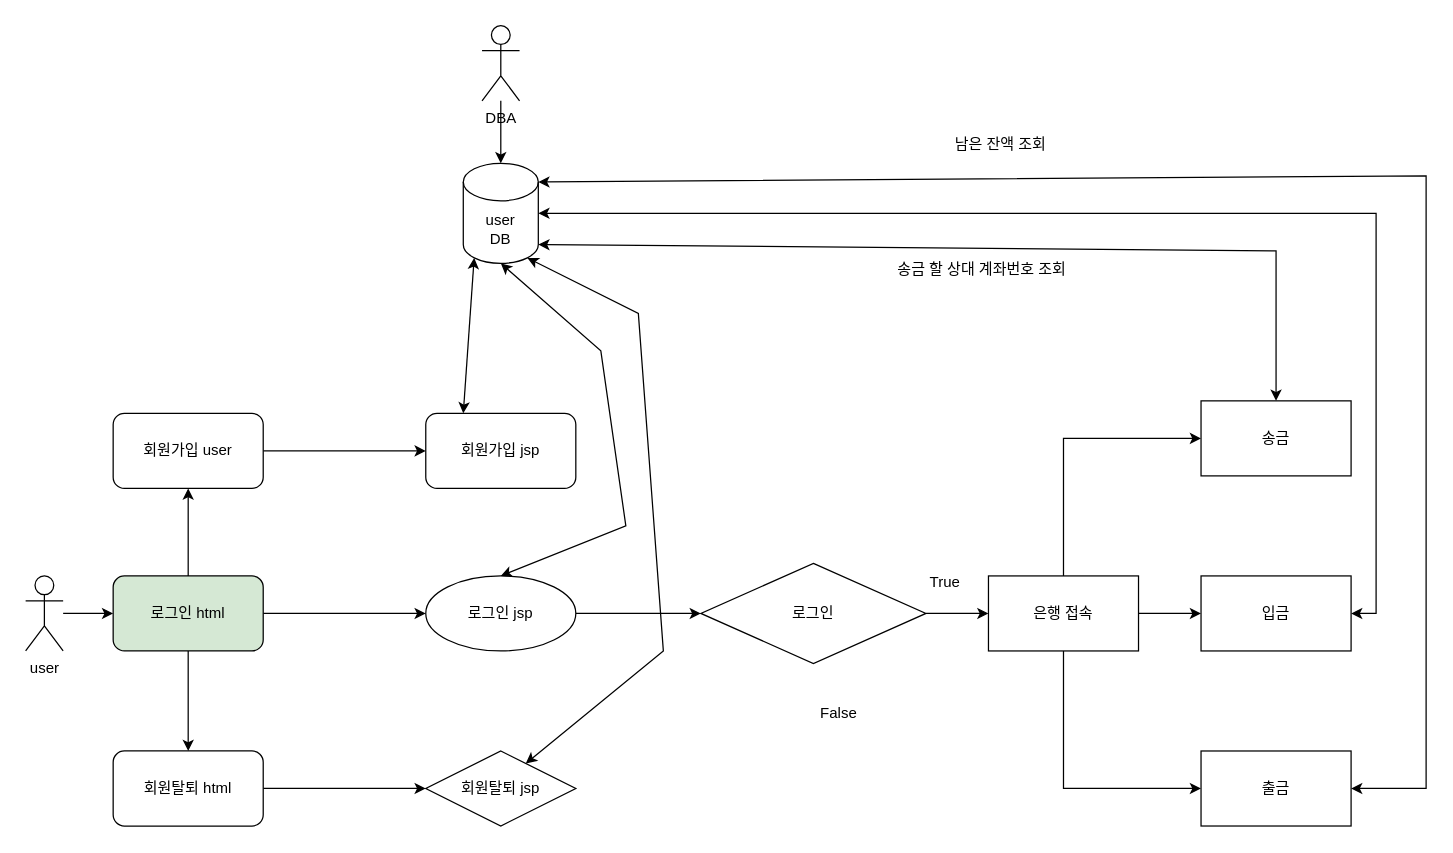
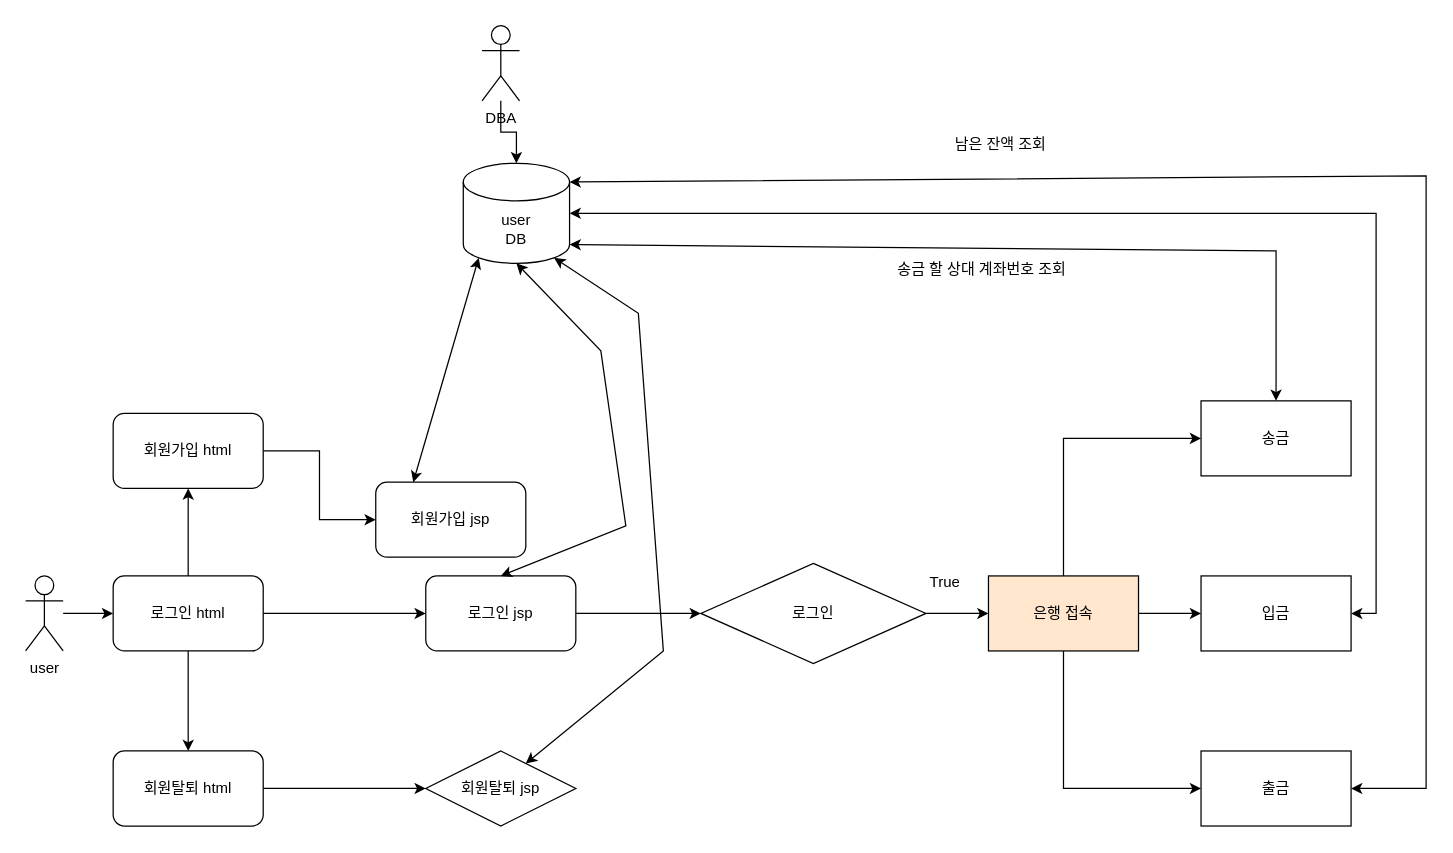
node "user DB": size 75x100 -> 106x100
node "회원가입 user": label "회원가입 user" -> "회원가입 html"
node "회원가입 jsp": moved (501, 451) -> (451, 519)
node "로그인 html": fillcolor #d5e8d4 -> #ffffff
node "로그인 jsp": shape ellipse -> rounded rectangle
node "은행 접속": fillcolor #ffffff -> #ffe6cc
node "False": removed
